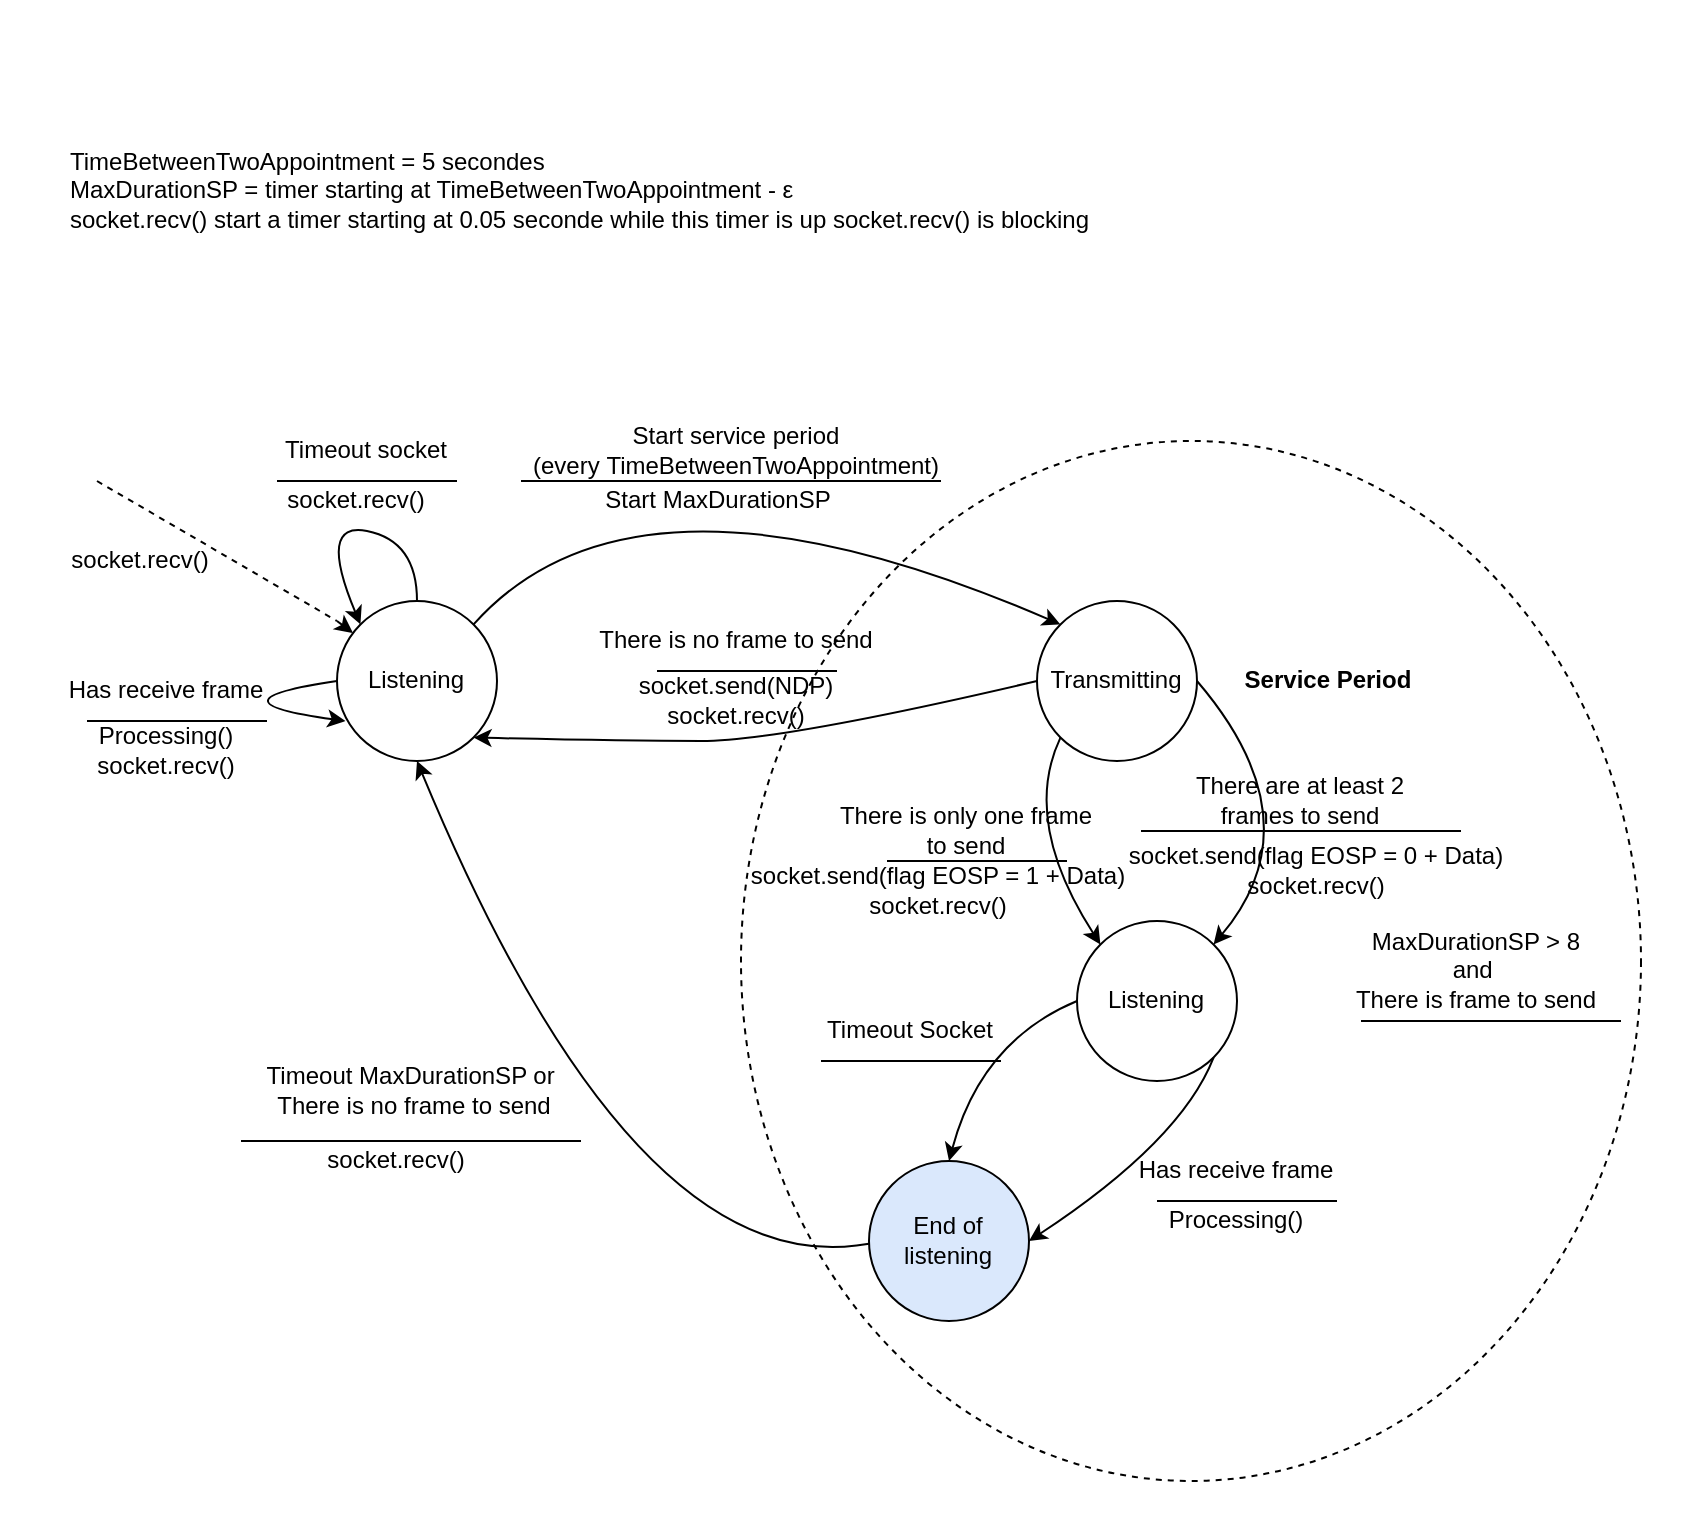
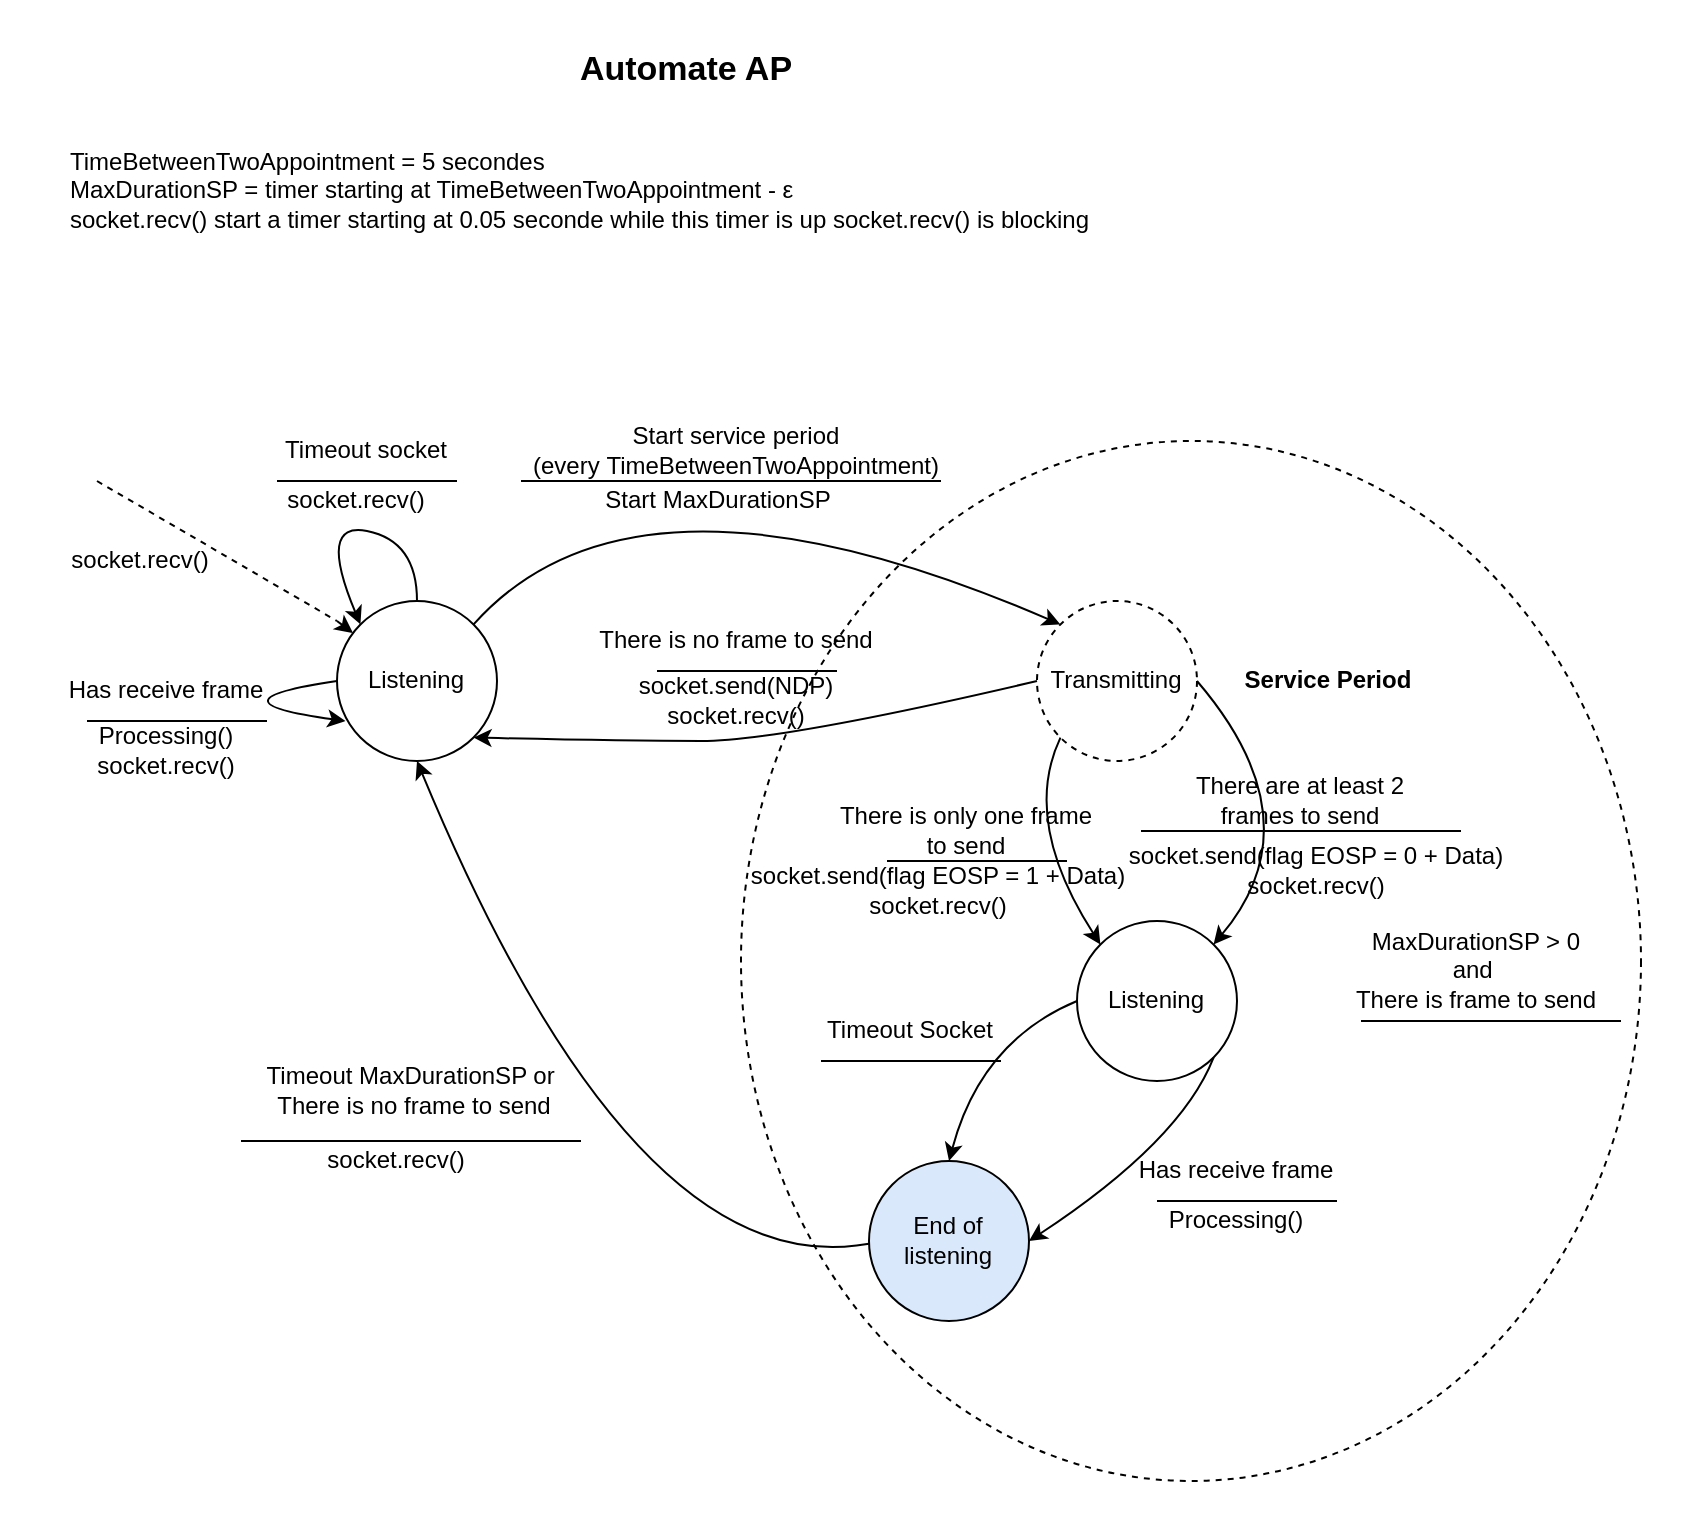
node "Automate AP": added
node "Transmitting": style solid -> dashed
node "MaxDurationSP > 8 and There is frame to send": label "MaxDurationSP > 8 and There is frame to send" -> "MaxDurationSP > 0 and There is frame to send"
